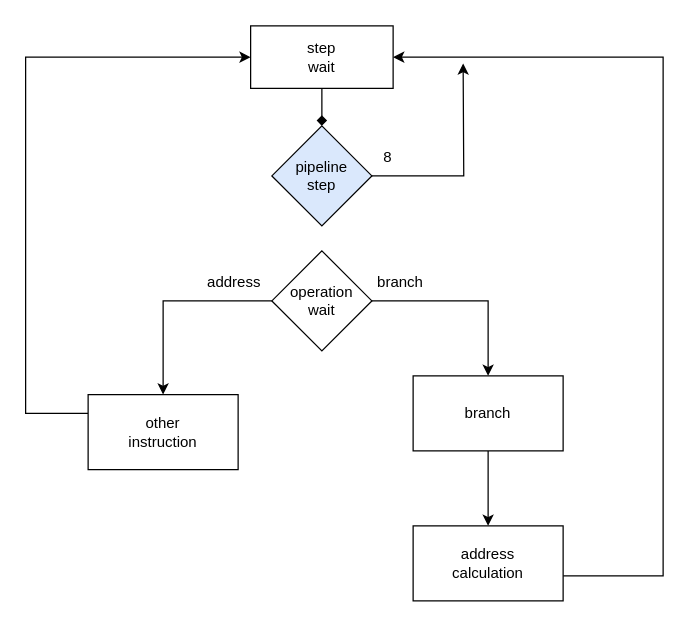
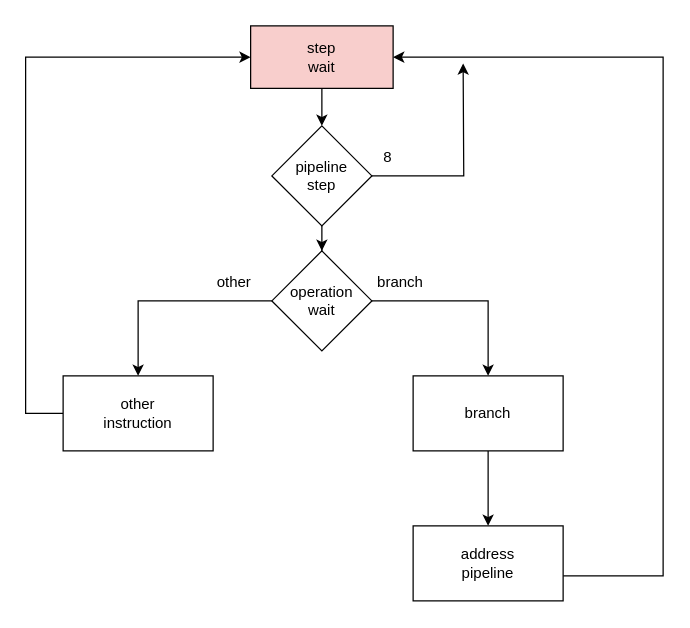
node "step wait": fillcolor #ffffff -> #f8cecc
edge "step wait" -> "pipeline step": arrowhead diamond -> classic
node "pipeline step": fillcolor #dae8fc -> #ffffff
edge "pipeline step" -> "operation wait": added
node "address": label "address" -> "other"
node "other instruction": moved (163, 432) -> (138, 413)
node "address calculation": label "address calculation" -> "address pipeline"
